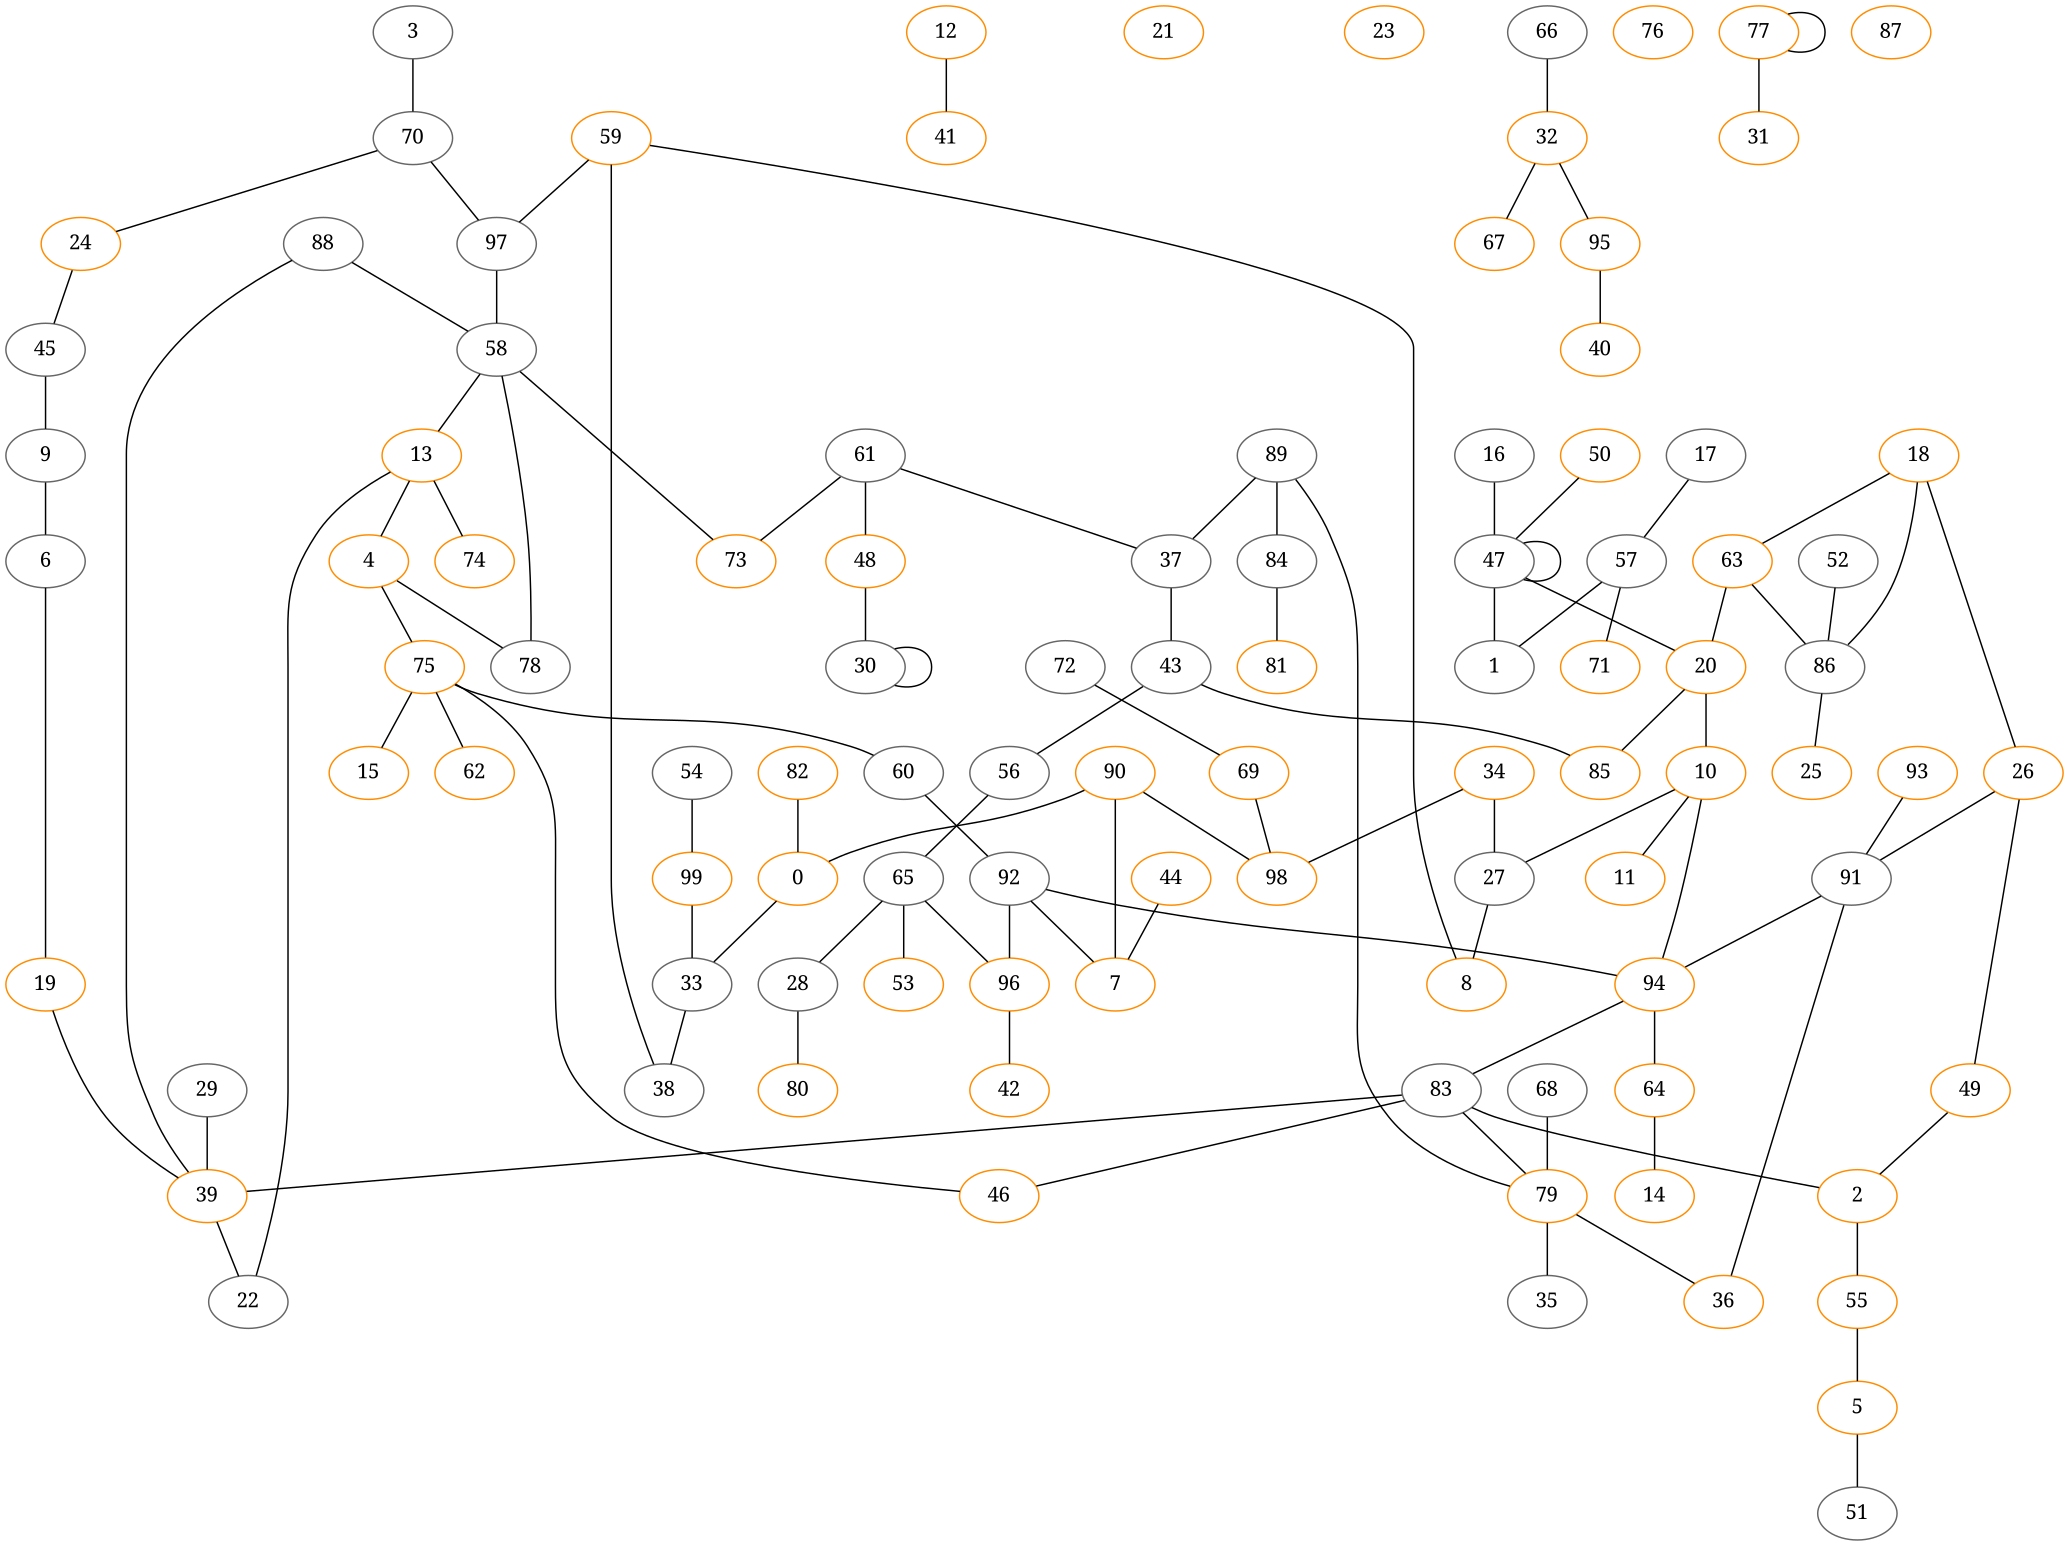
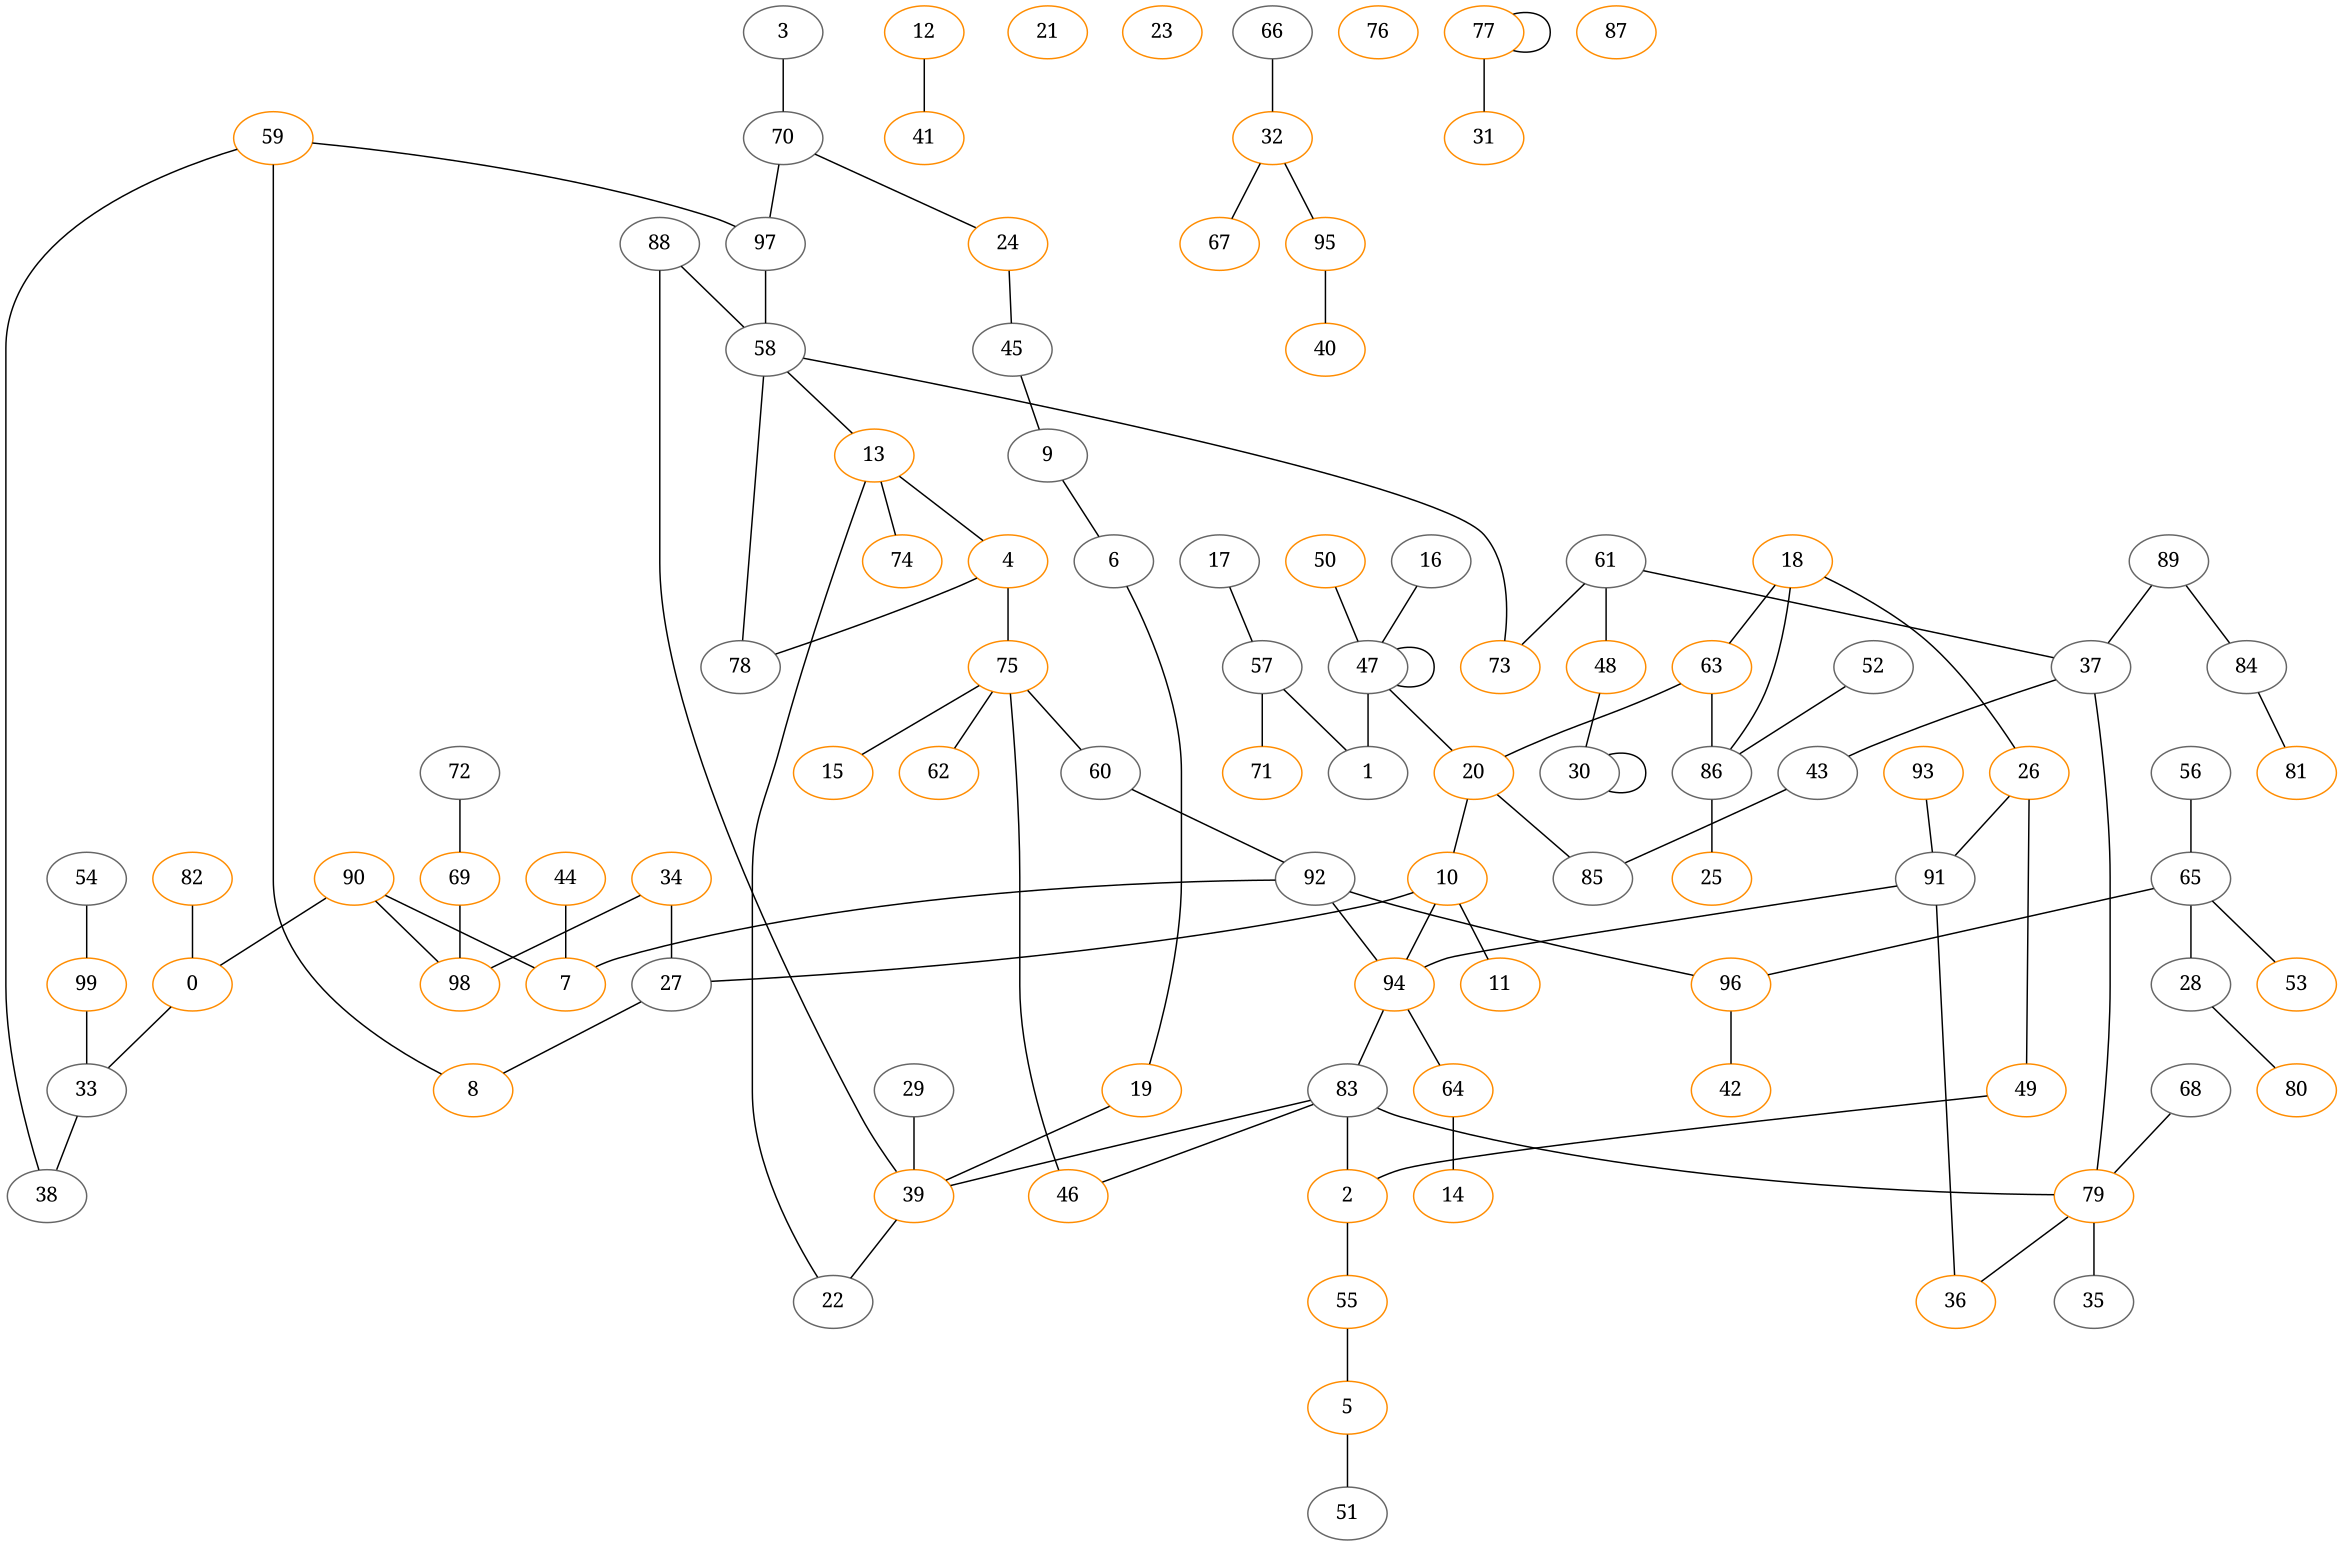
edge "43" -- "56": removed
node "85": color darkorange -> gray40
edge "89" -- "79": now "37" -- "79"
